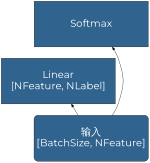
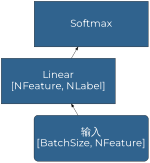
edge "输入 [BatchSize, NFeature]" -> "Softmax": now "Linear [NFeature, NLabel]" -> "Softmax"
